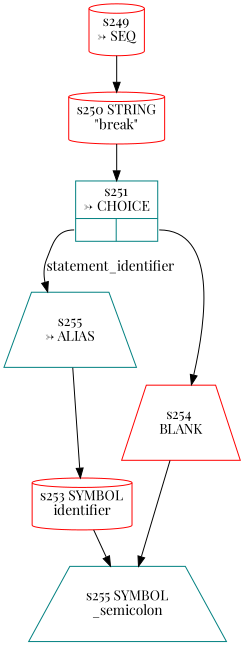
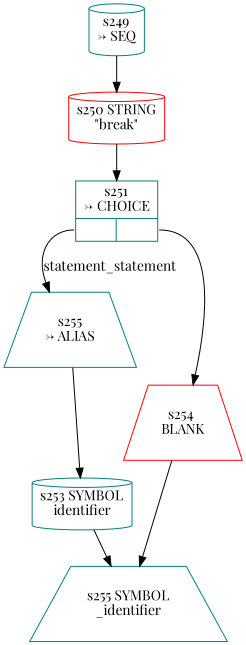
node "s249 → SEQ": color red -> teal
edge "s251" -> "s255 → ALIAS": label "statement_identifier" -> "statement_statement"
node "s253 SYMBOL identifier": color red -> teal
node "s255 SYMBOL _semicolon": label "s255 SYMBOL _semicolon" -> "s255 SYMBOL _identifier"
